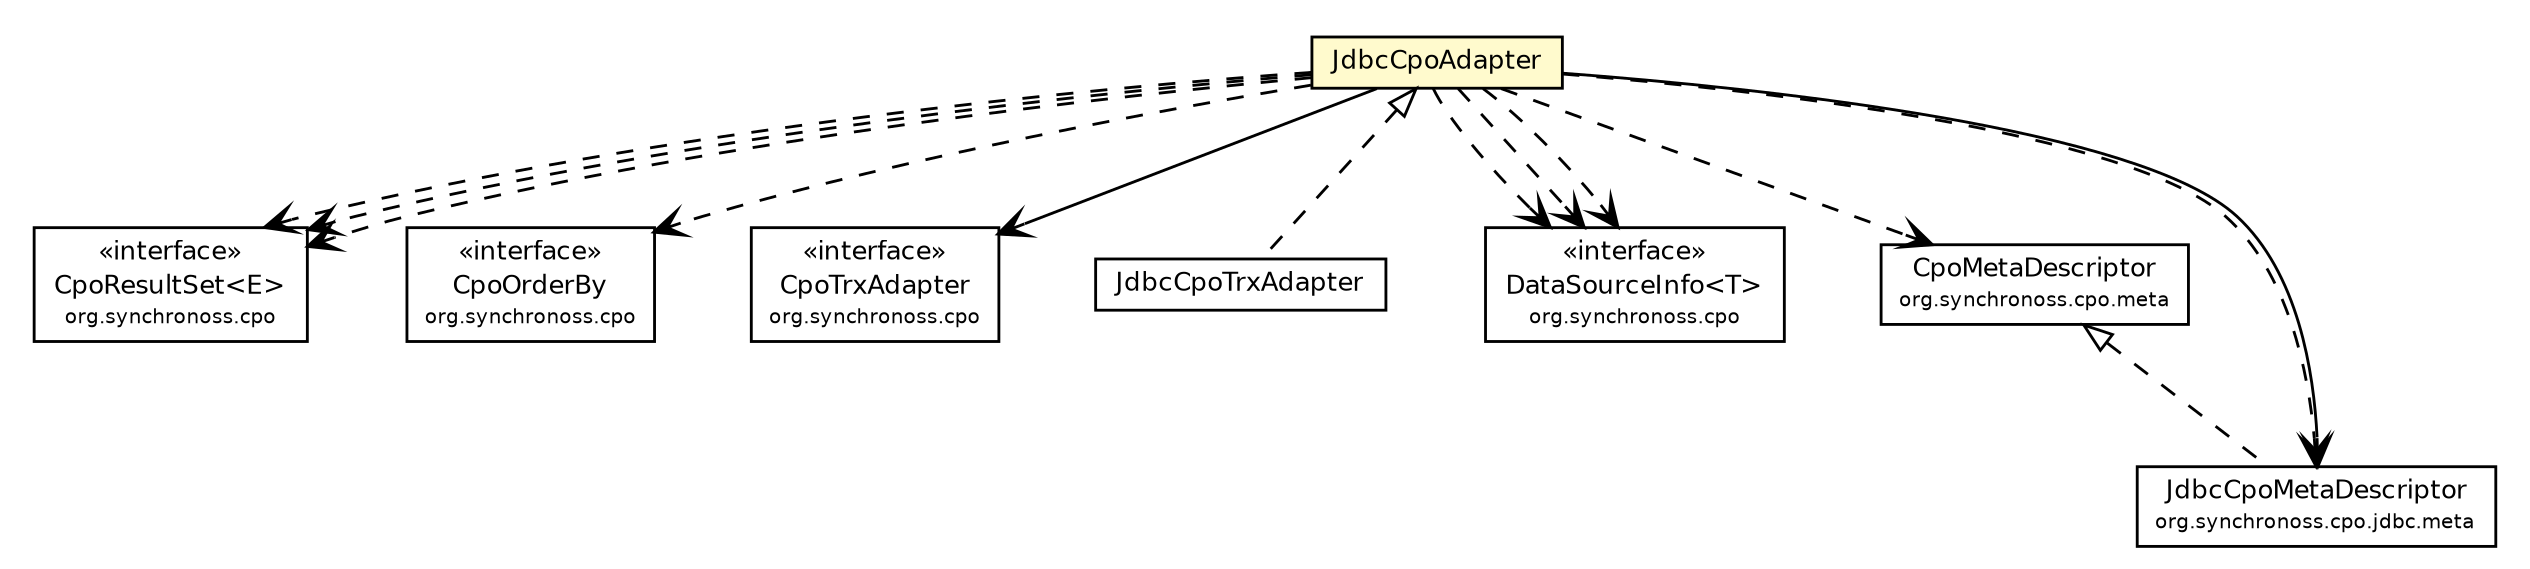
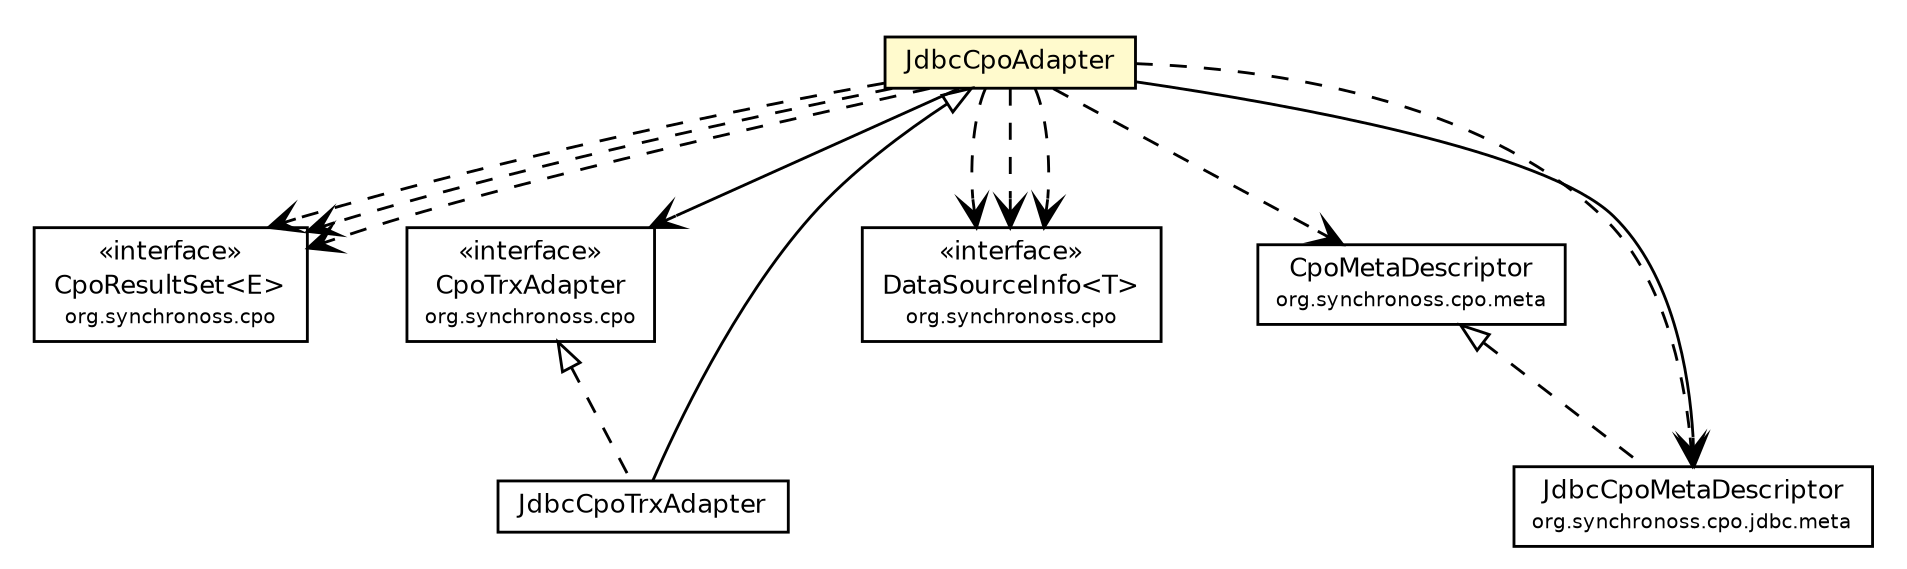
edge "JdbcCpoTrxAdapter" -> "JdbcCpoAdapter": style dashed -> solid
node "CpoOrderBy": removed
edge "JdbcCpoTrxAdapter" -> "CpoTrxAdapter": added
